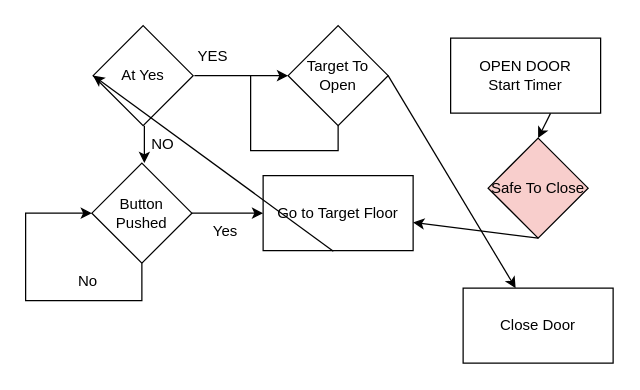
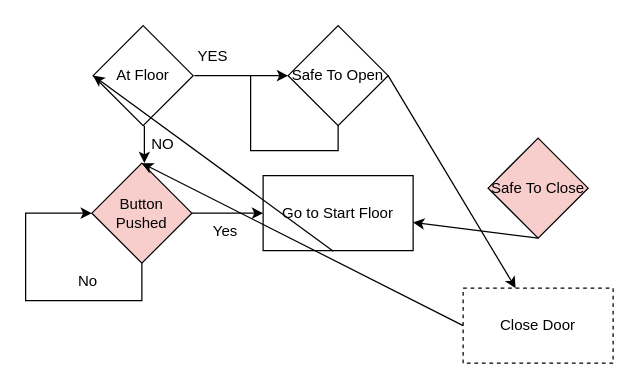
node "At Yes": label "At Yes" -> "At Floor"
node "Target To Open": label "Target To Open" -> "Safe To Open"
node "OPEN DOOR Start Timer": removed
edge "OPEN DOOR Start Timer" -> "Safe To Close": removed
node "Button Pushed": fillcolor #ffffff -> #f8cecc
node "Go to Target Floor": label "Go to Target Floor" -> "Go to Start Floor"
edge "Close Door" -> "Button Pushed": added
node "Close Door": style solid -> dashed
